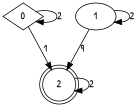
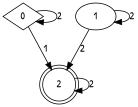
edge "1" -> "2": label "9" -> "2"
